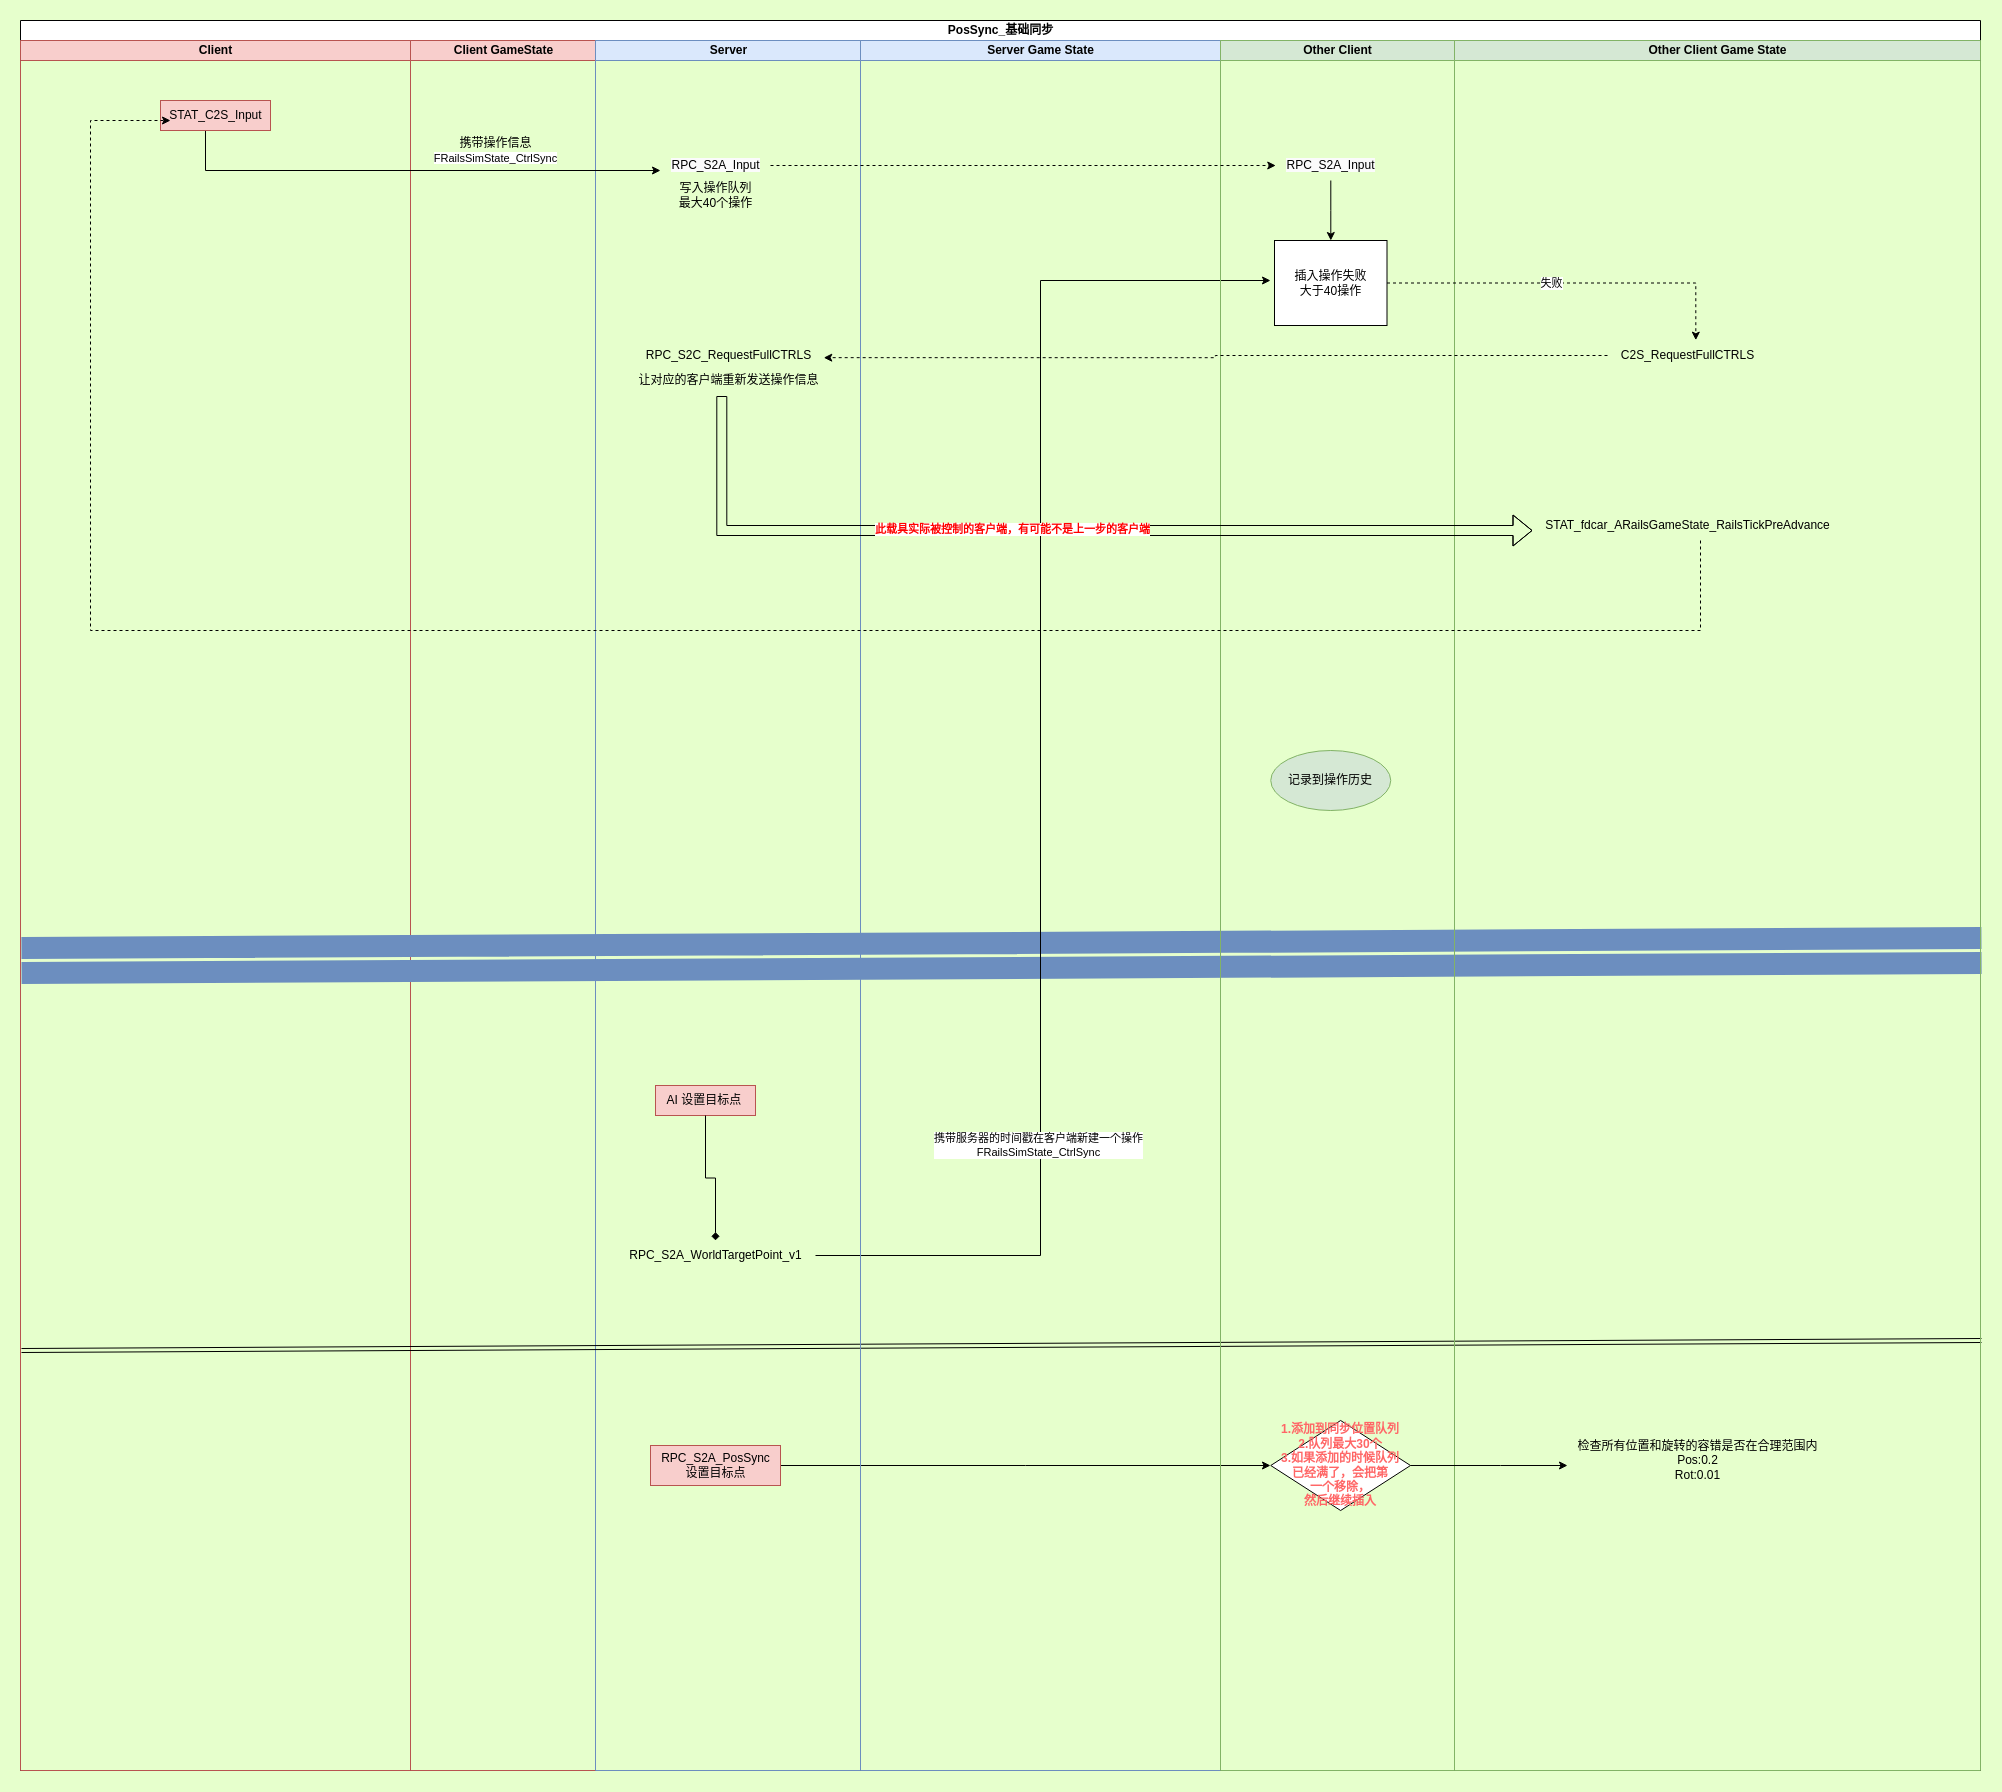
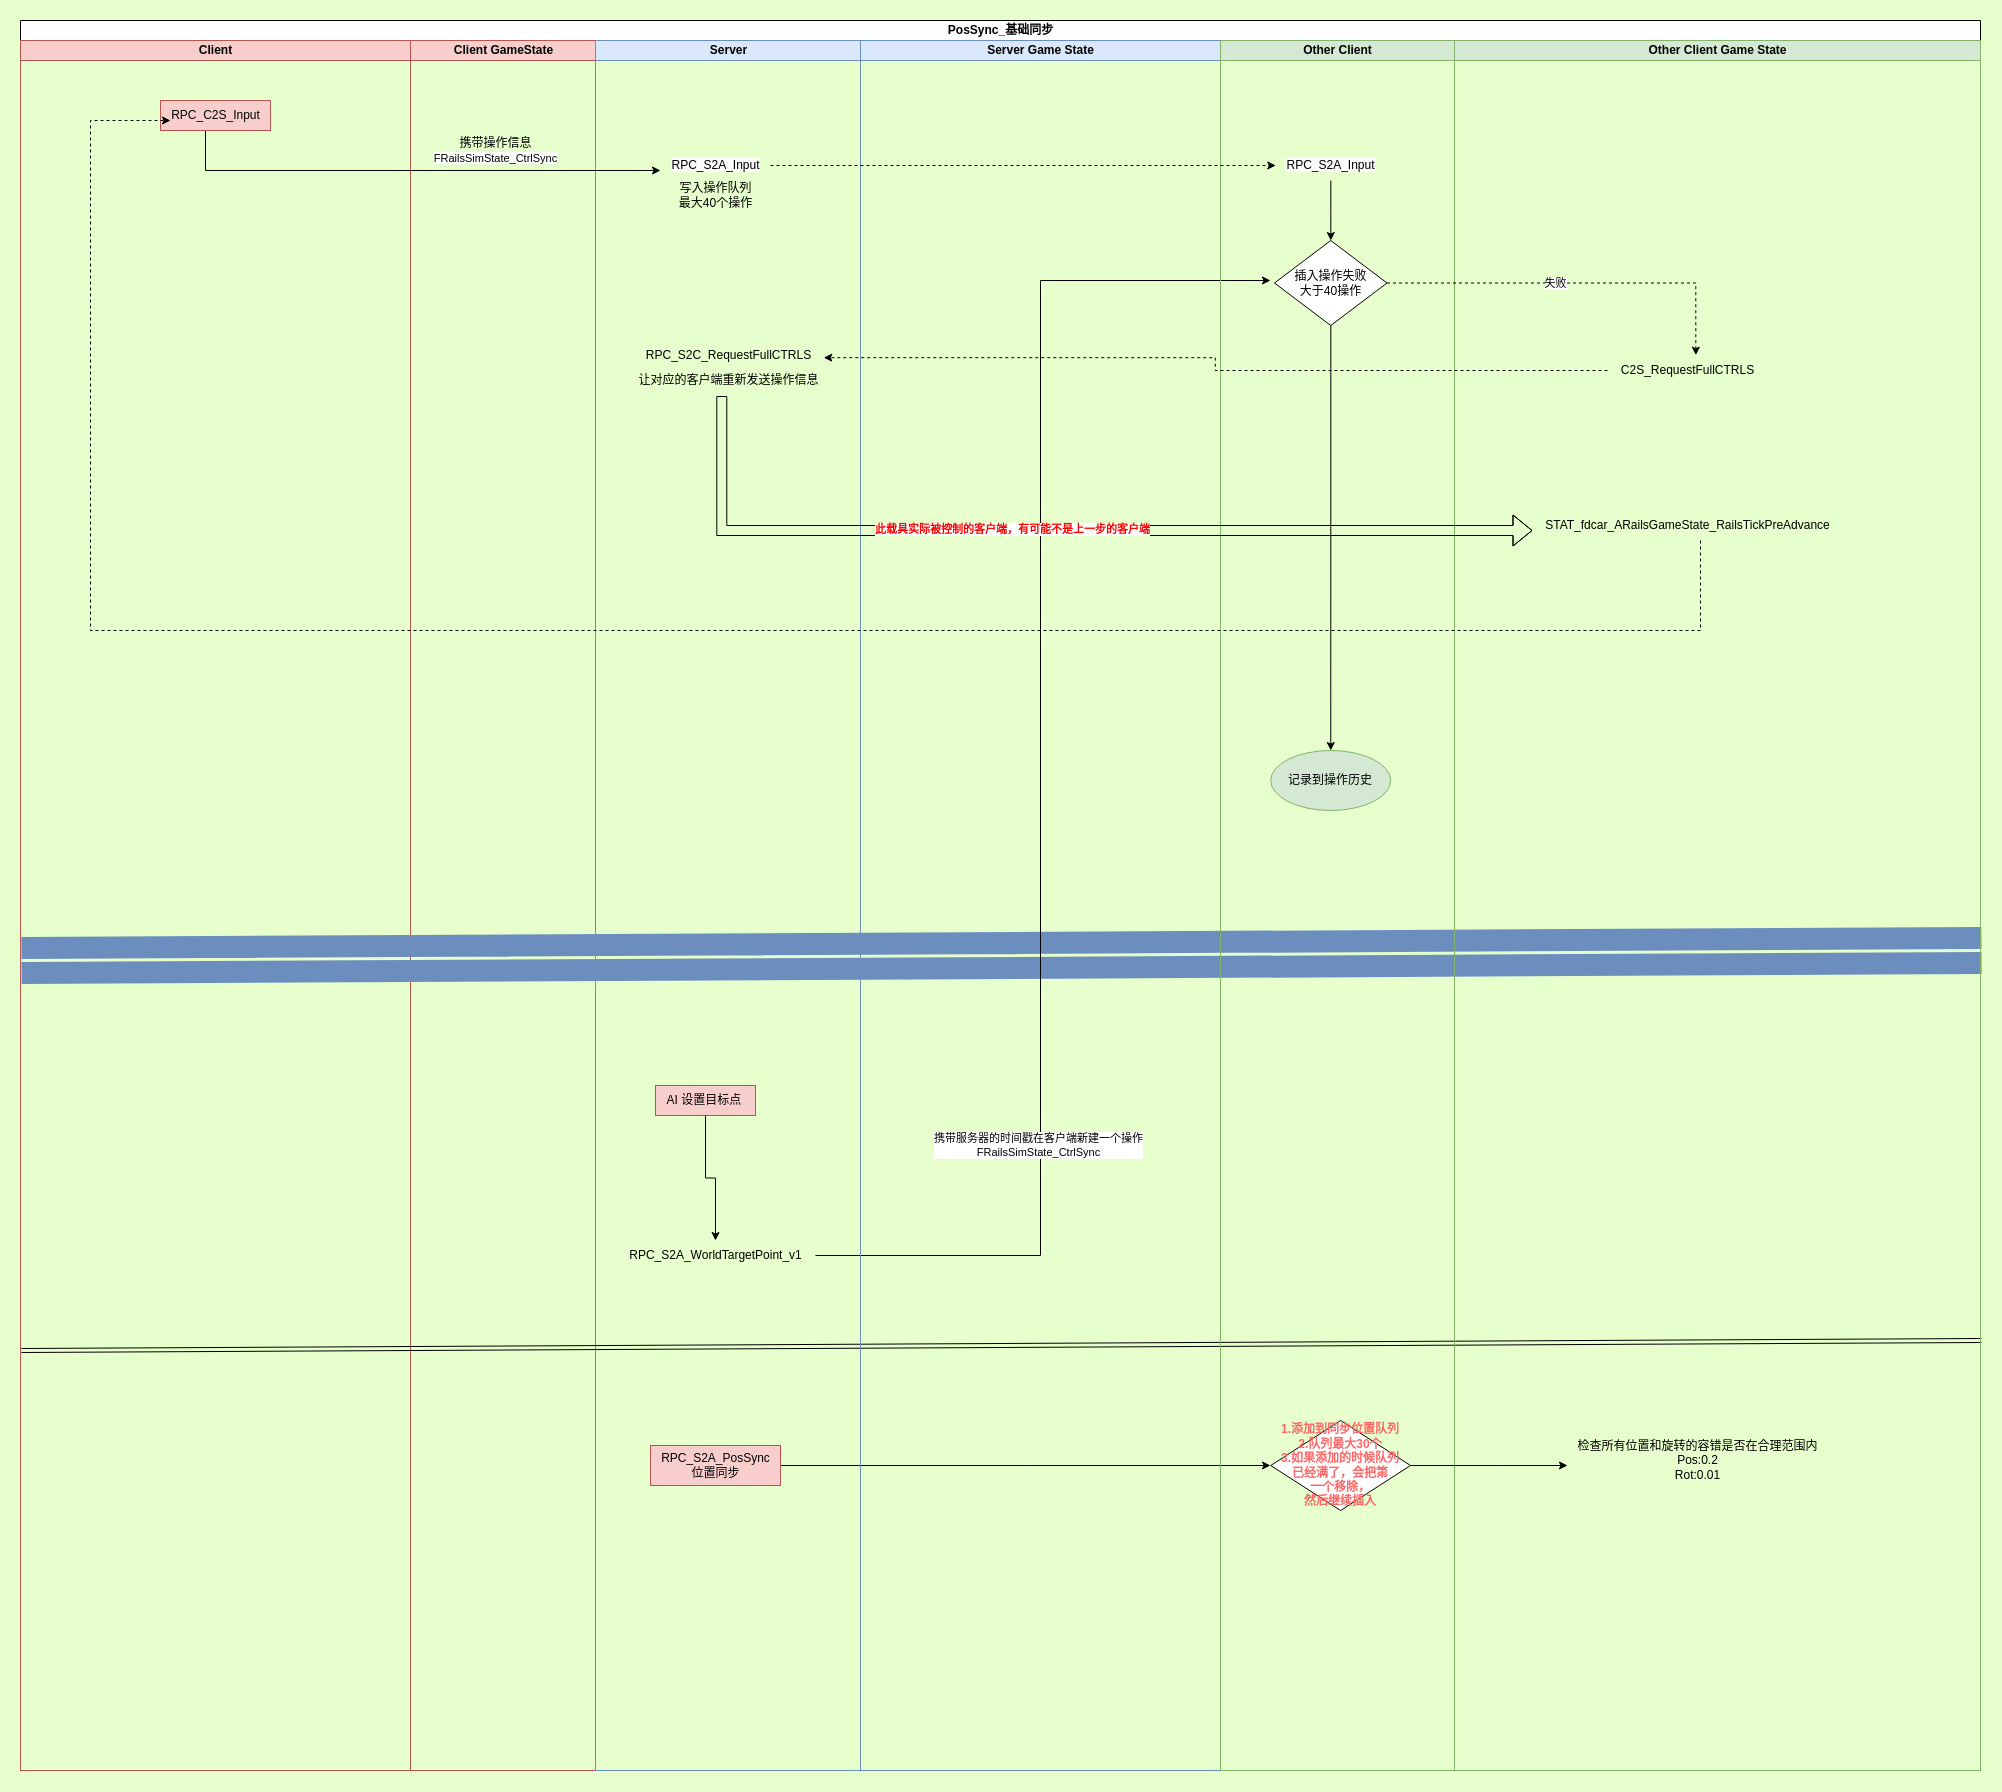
node "STAT_C2S_Input": label "STAT_C2S_Input" -> "RPC_C2S_Input"
node "插入操作失败 大于40操作": shape rectangle -> diamond
node "C2S_RequestFullCTRLS": moved (1688, 356) -> (1688, 371)
edge "插入操作失败 大于40操作" -> "记录到操作历史": added
edge "AI 设置目标点" -> "RPC_S2A_WorldTargetPoint_v1": arrowhead diamond -> classic
node "RPC_S2A_PosSync 设置目标点": label "RPC_S2A_PosSync 设置目标点" -> "RPC_S2A_PosSync 位置同步"
